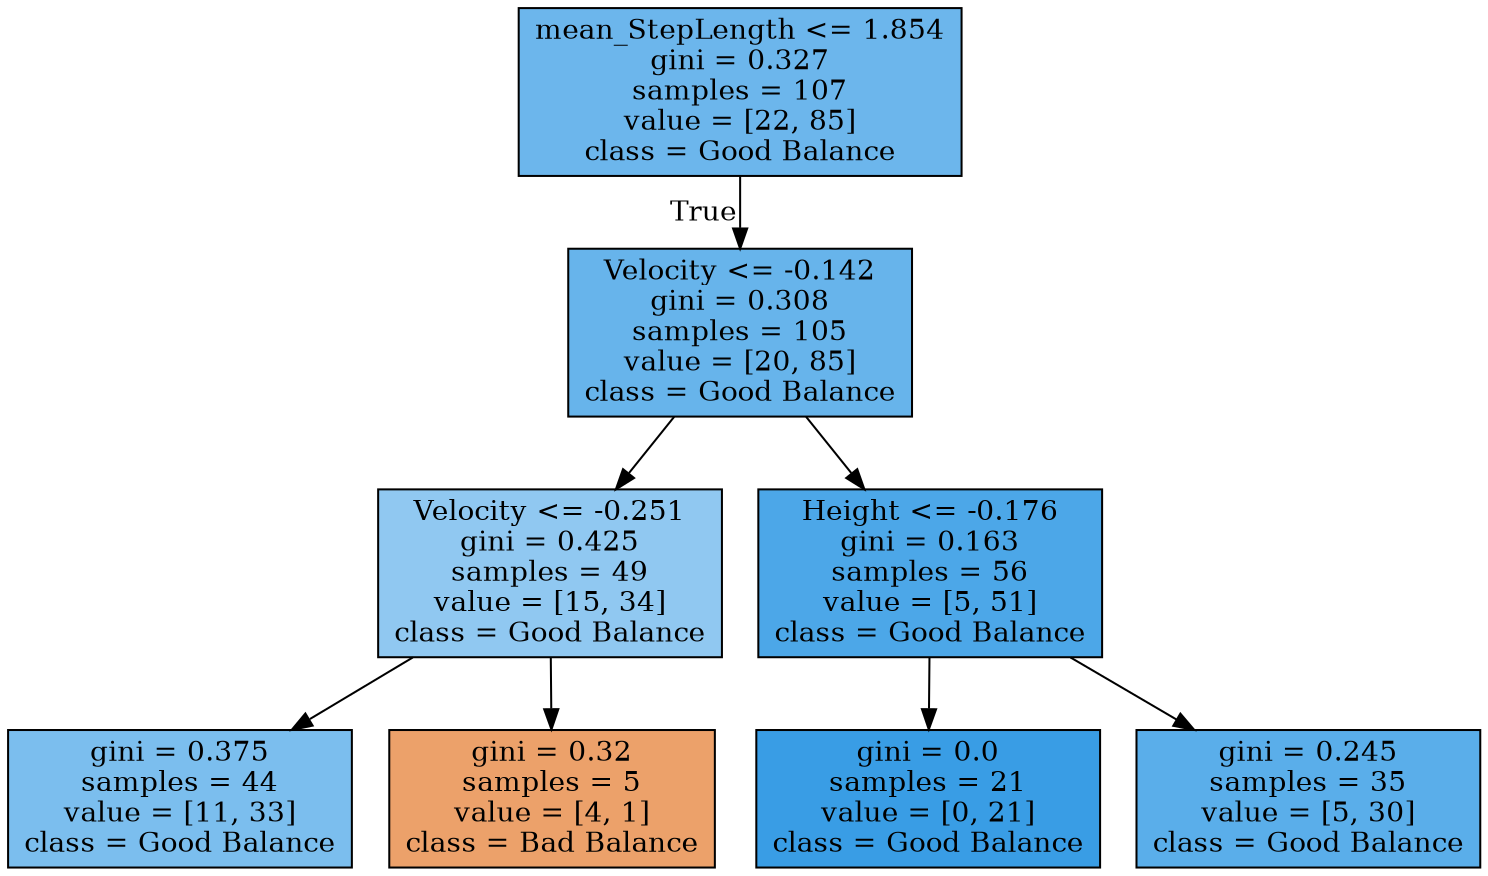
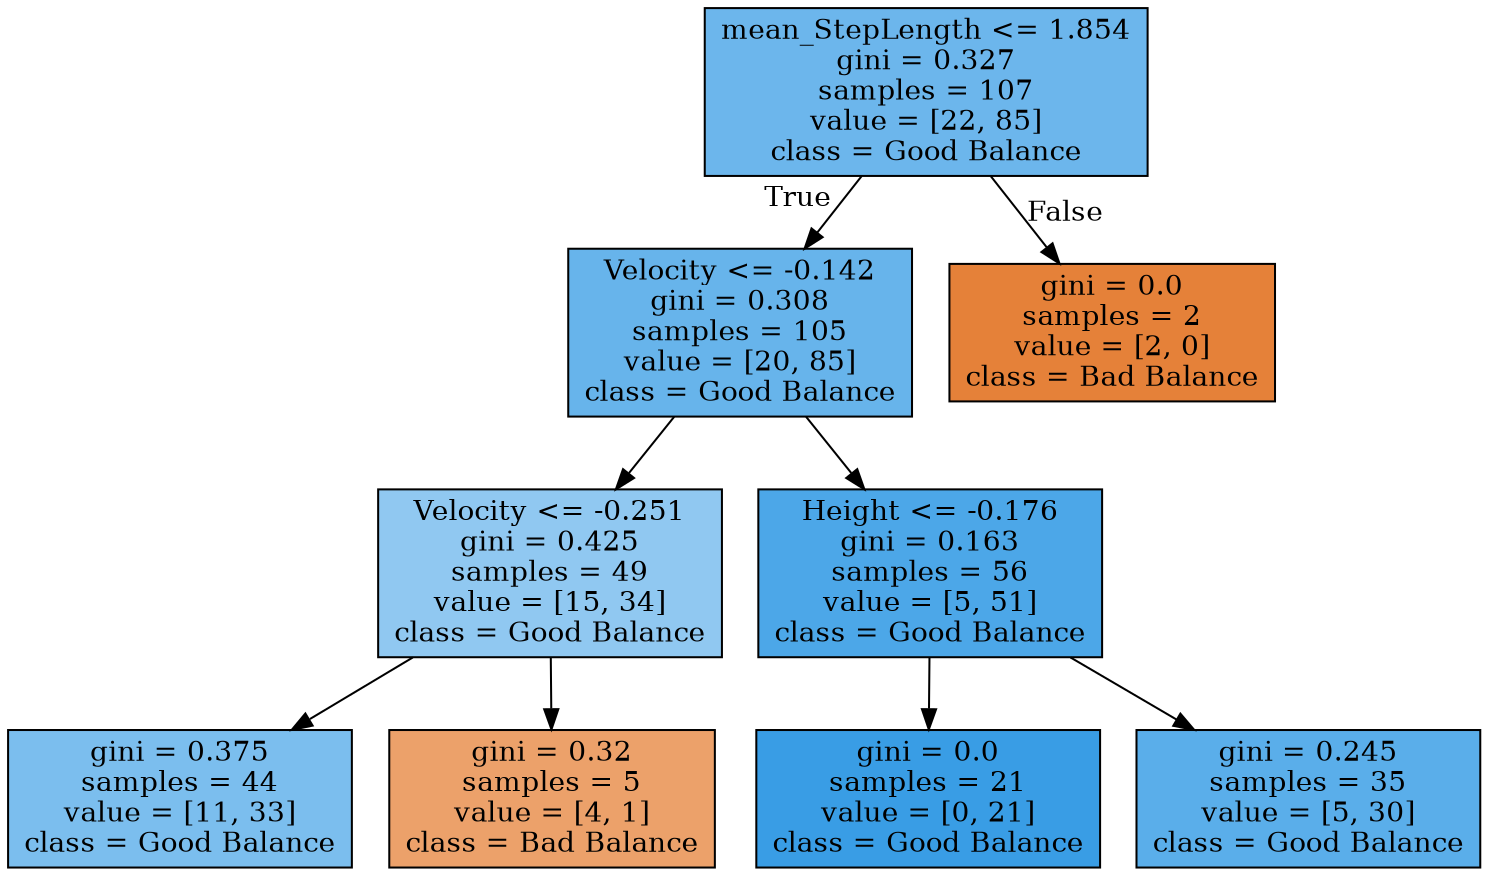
node "gini = 0.0 samples = 2 value = [2, 0] class = Bad Balance": added
